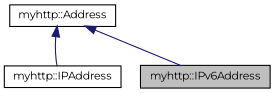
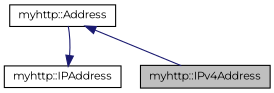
edge "myhttp::IPAddress" -> "myhttp::Address": reversed
node "myhttp::IPv6Address": label "myhttp::IPv6Address" -> "myhttp::IPv4Address"
